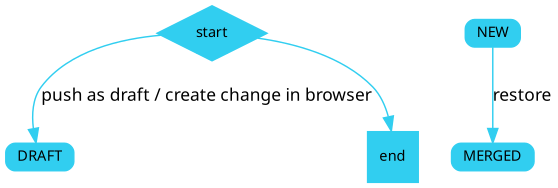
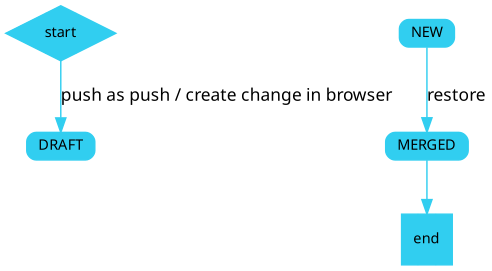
edge "start" -> "end": now "MERGED" -> "end"
edge "start" -> "DRAFT": label "push as draft / create change in browser" -> "push as push / create change in browser"
